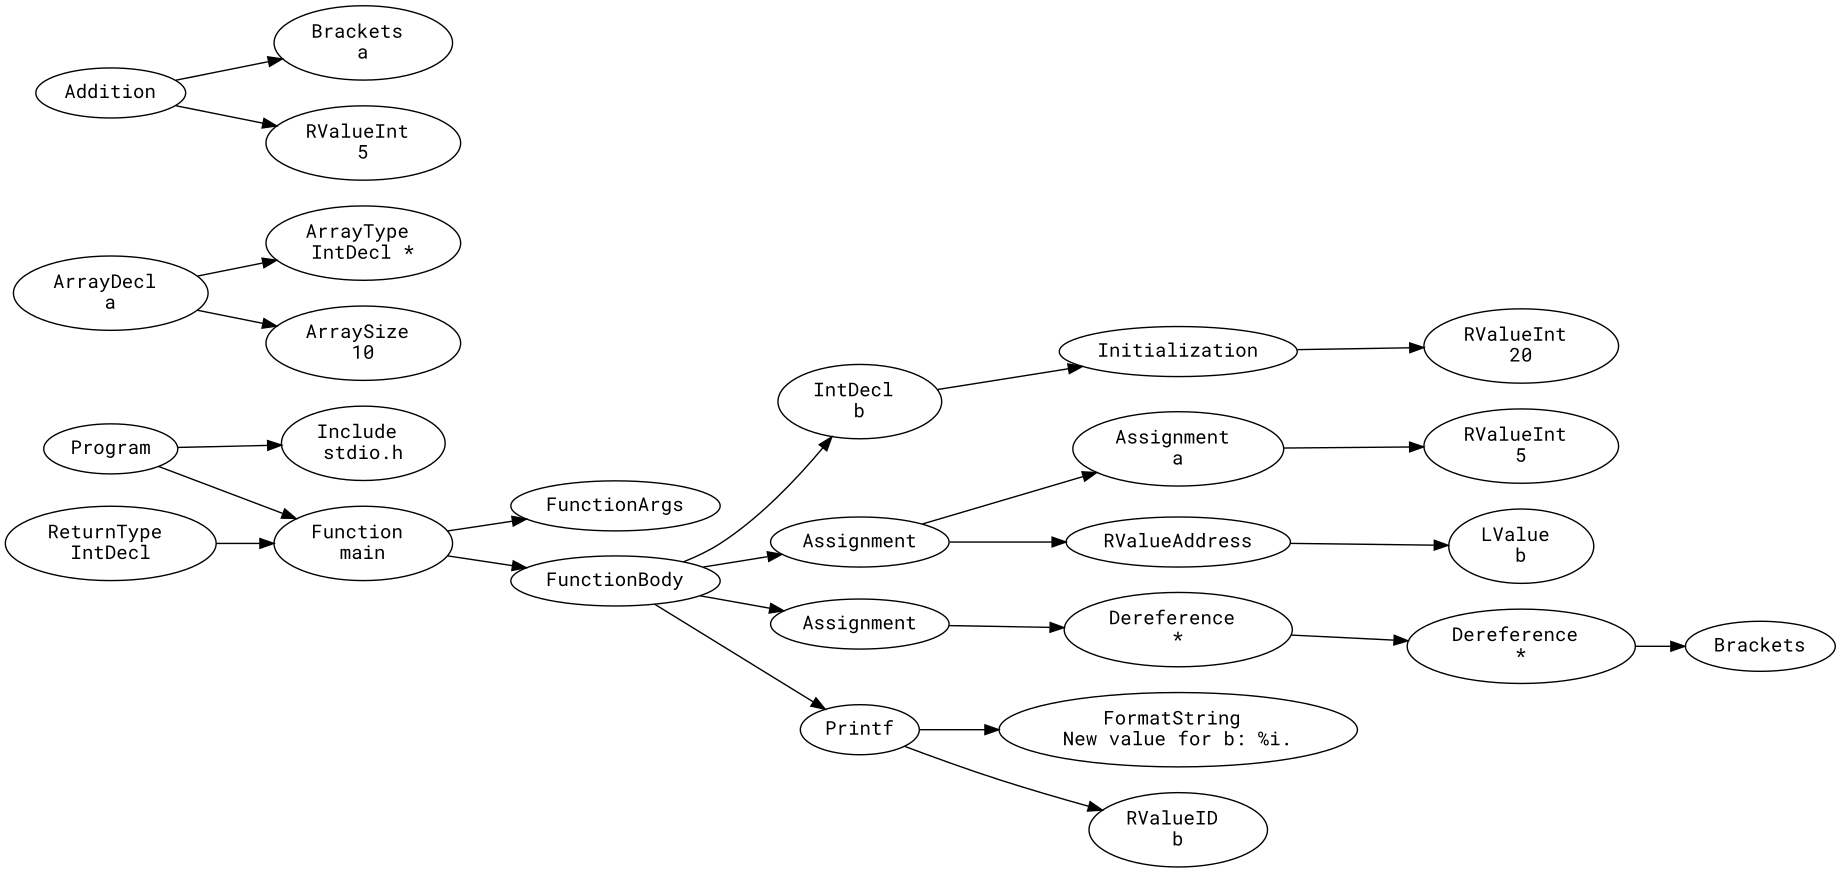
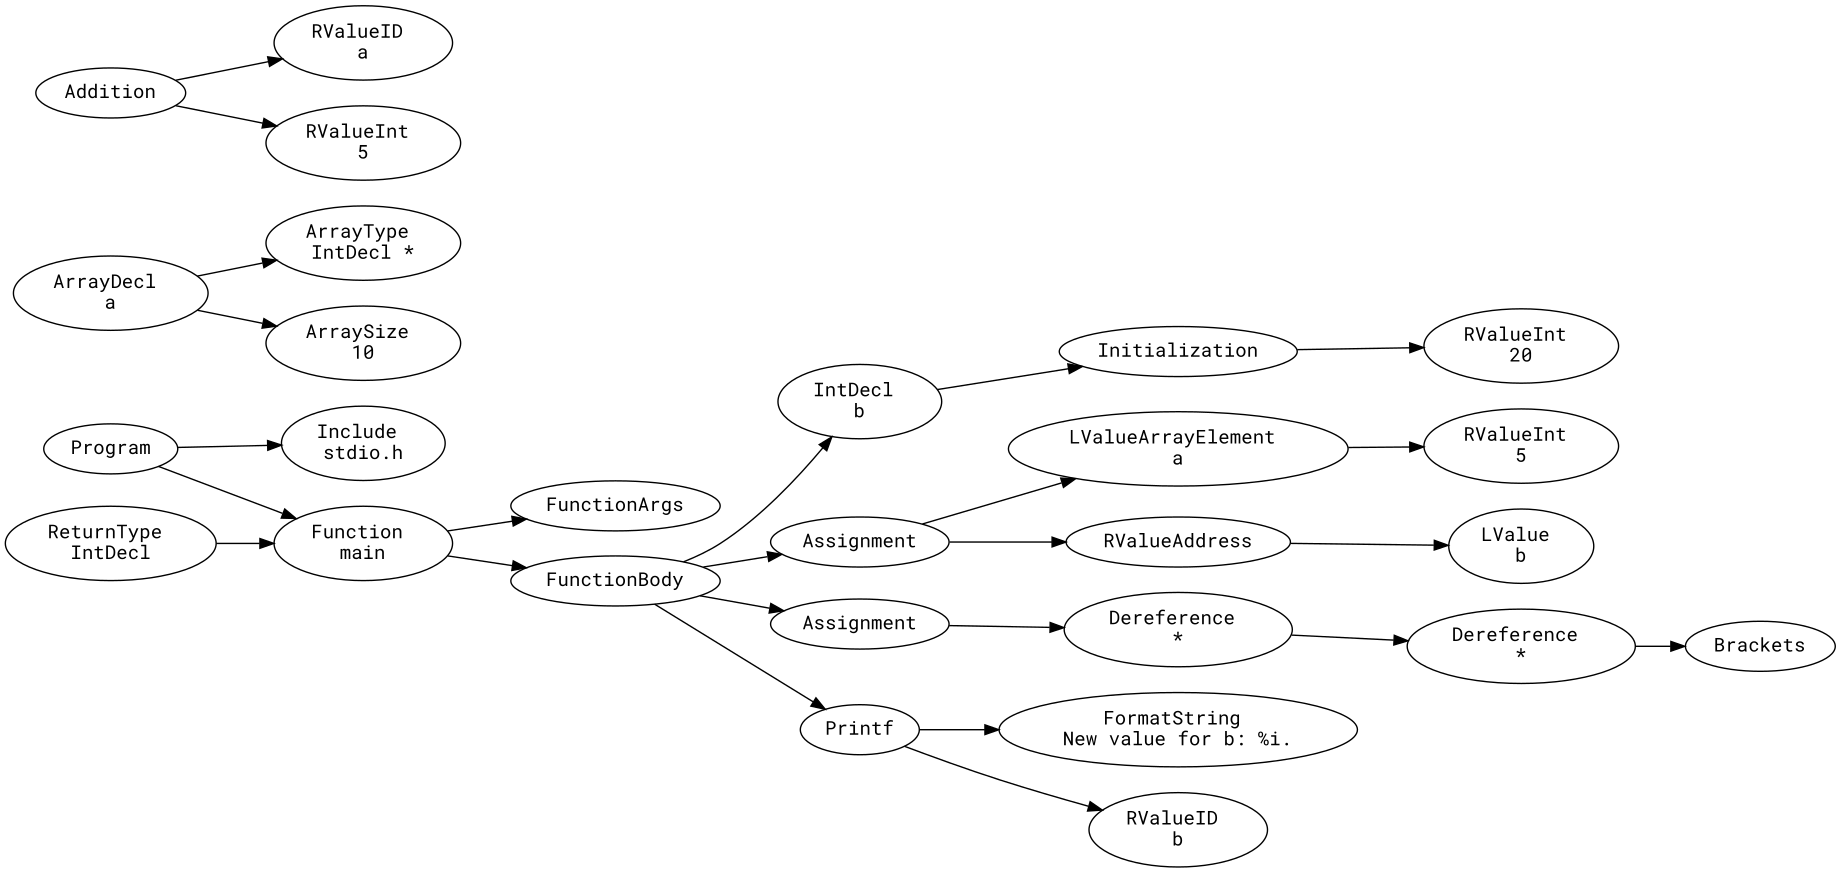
node "Brackets a": label "Brackets a" -> "RValueID a"
node "Assignment a": label "Assignment a" -> "LValueArrayElement a"
